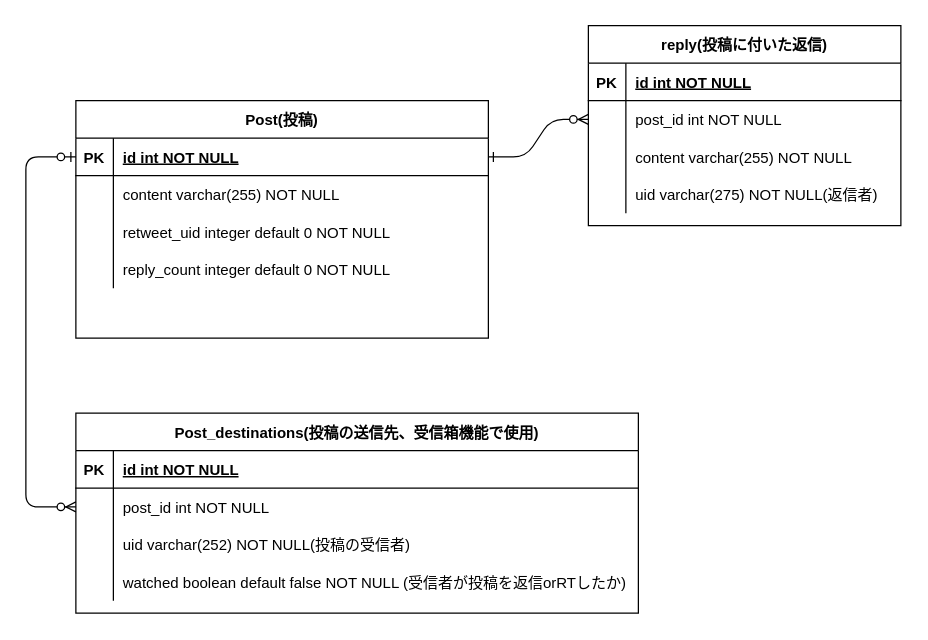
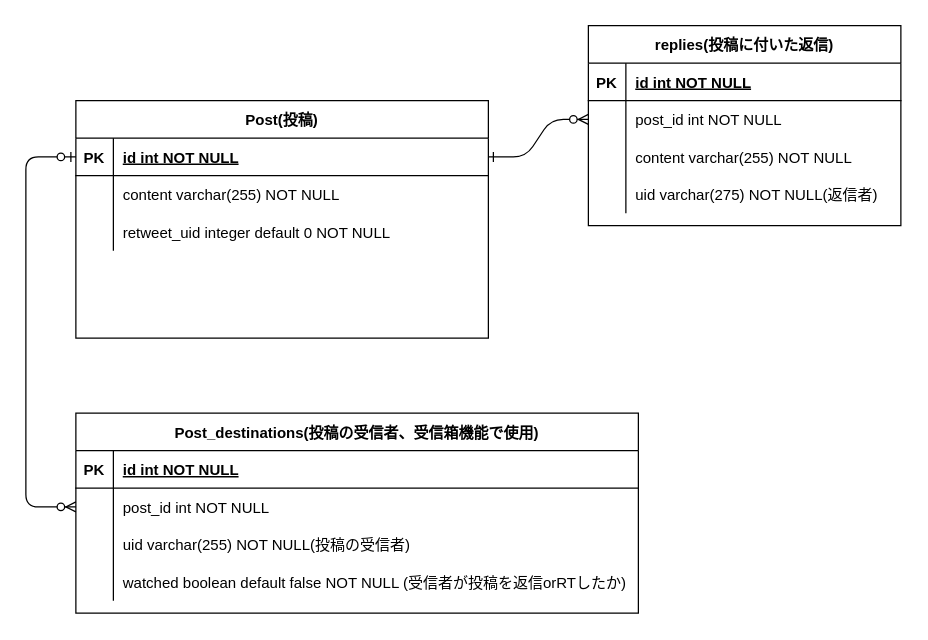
node "reply(投稿に付いた返信)": label "reply(投稿に付いた返信)" -> "replies(投稿に付いた返信)"
node "reply_count integer default 0 NOT NULL": removed
node "Post_destinations(投稿の送信先、受信箱機能で使用)": label "Post_destinations(投稿の送信先、受信箱機能で使用)" -> "Post_destinations(投稿の受信者、受信箱機能で使用)"
node "uid varchar(252) NOT NULL(投稿の受信者)": label "uid varchar(252) NOT NULL(投稿の受信者)" -> "uid varchar(255) NOT NULL(投稿の受信者)"
